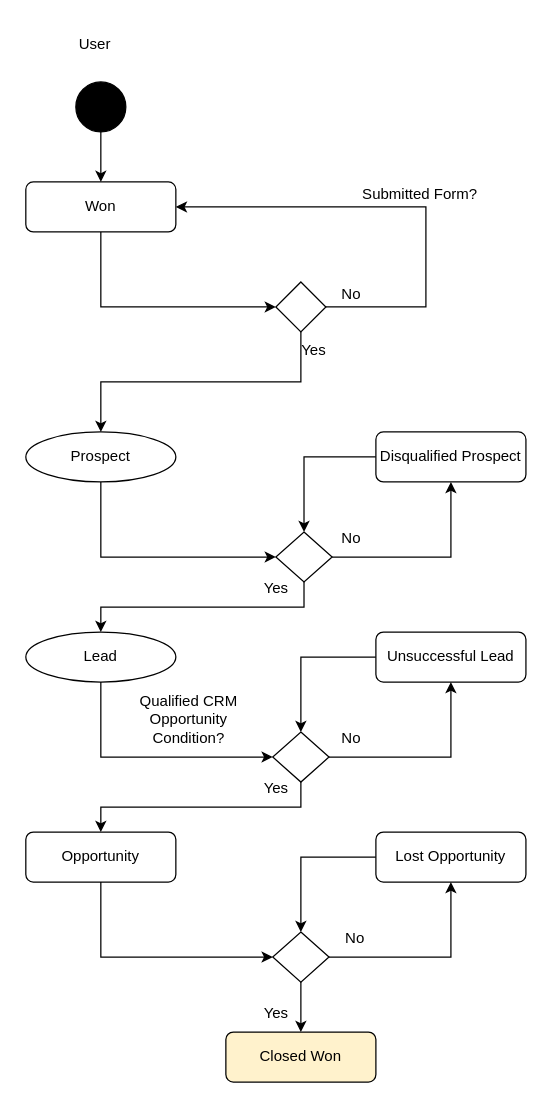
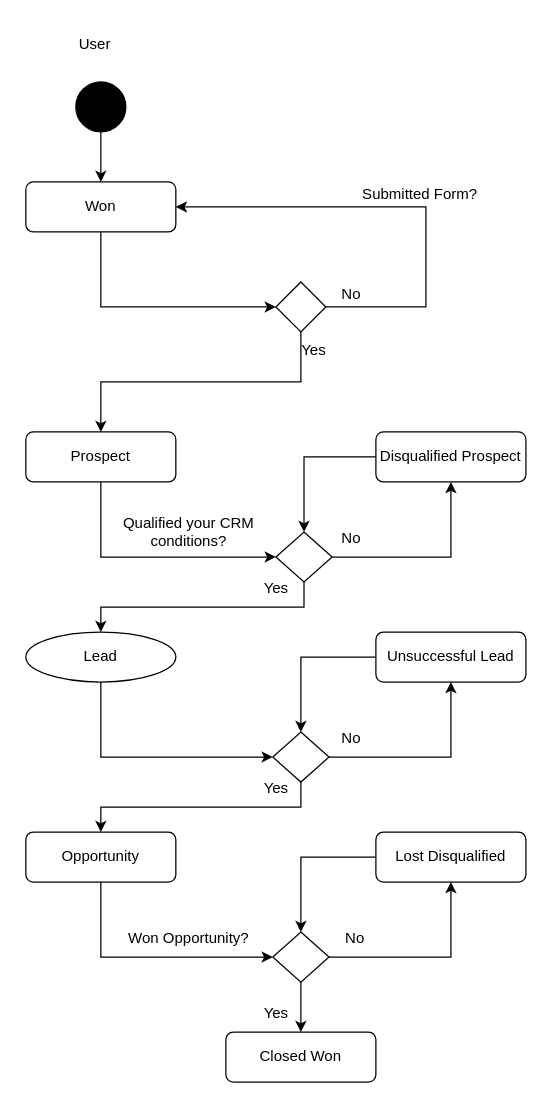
node "Prospect": shape ellipse -> rounded rectangle
node "Qualified your CRM conditions?": added
node "Qualified CRM Opportunity Condition?": removed
node "Lost Opportunity": label "Lost Opportunity" -> "Lost Disqualified"
node "Won Opportunity?": added
node "Closed Won": fillcolor #fff2cc -> #ffffff
